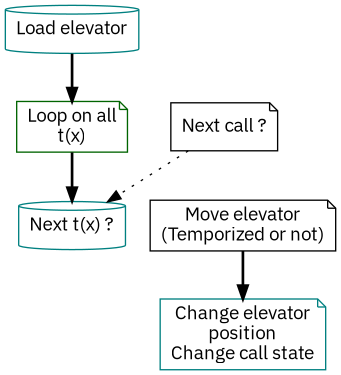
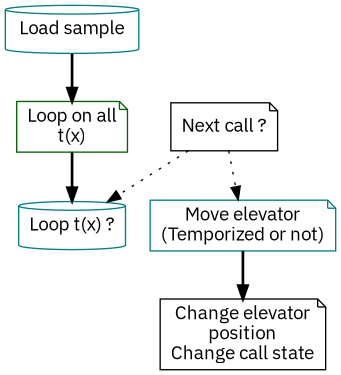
node "Load elevator": label "Load elevator" -> "Load sample"
edge "Next call ?" -> "Move elevator (Temporized or not)": added
node "Next t(x) ?": label "Next t(x) ?" -> "Loop t(x) ?"
node "Move elevator (Temporized or not)": color black -> teal
node "Change elevator position Change call state": color teal -> black
